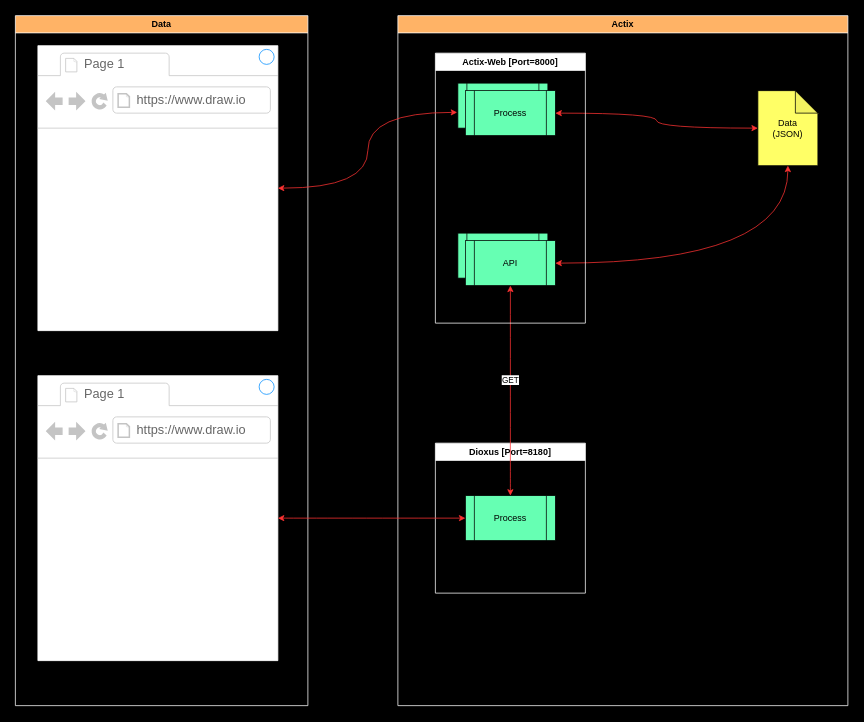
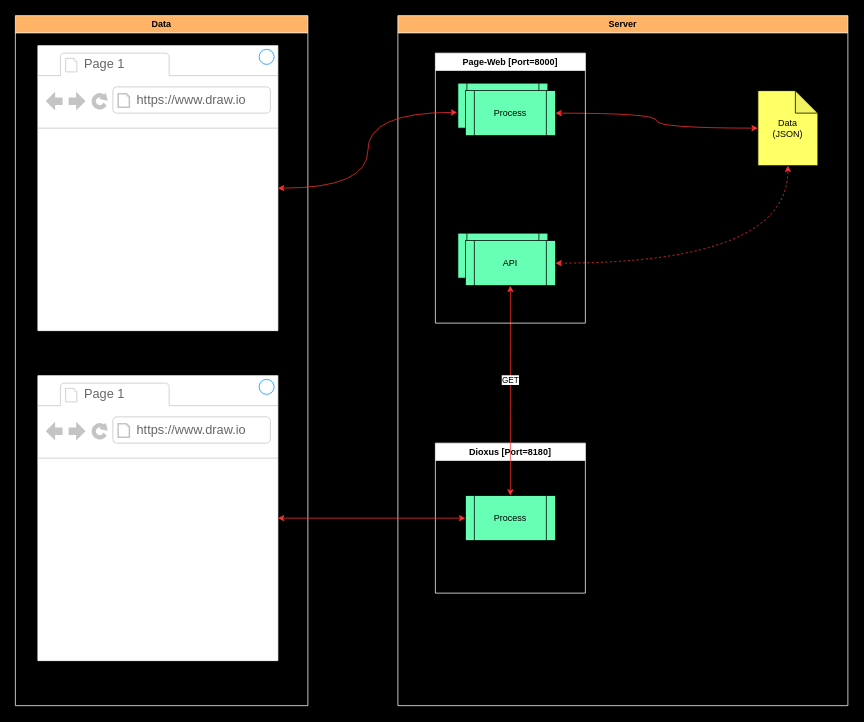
node "Actix": label "Actix" -> "Server"
node "Actix-Web [Port=8000]": label "Actix-Web [Port=8000]" -> "Page-Web [Port=8000]"
edge "Data (JSON)" -- "API": style solid -> dashed
